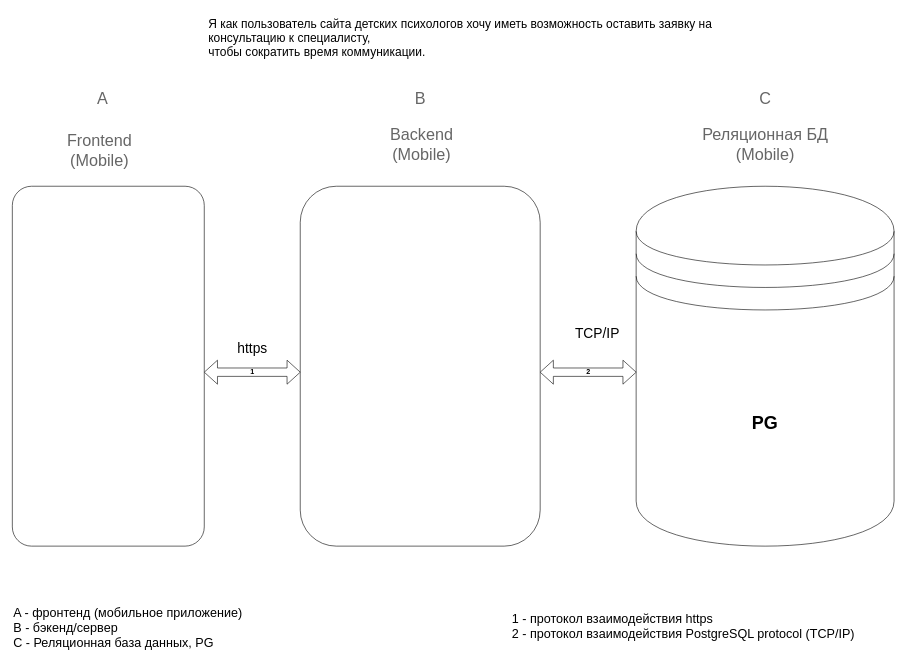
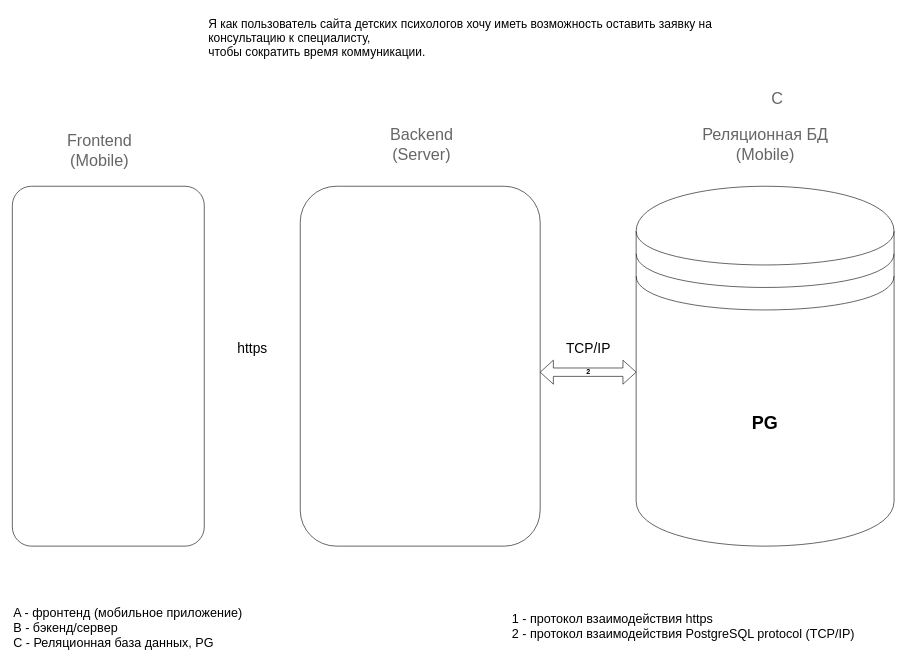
node "A": removed
node "B": removed
node "C": moved (765, 99) -> (777, 99)
node "Backend (Mobile)": label "Backend (Mobile)" -> "Backend (Server)"
node "TCP/IP": moved (597, 333) -> (588, 348)
node "1": removed
